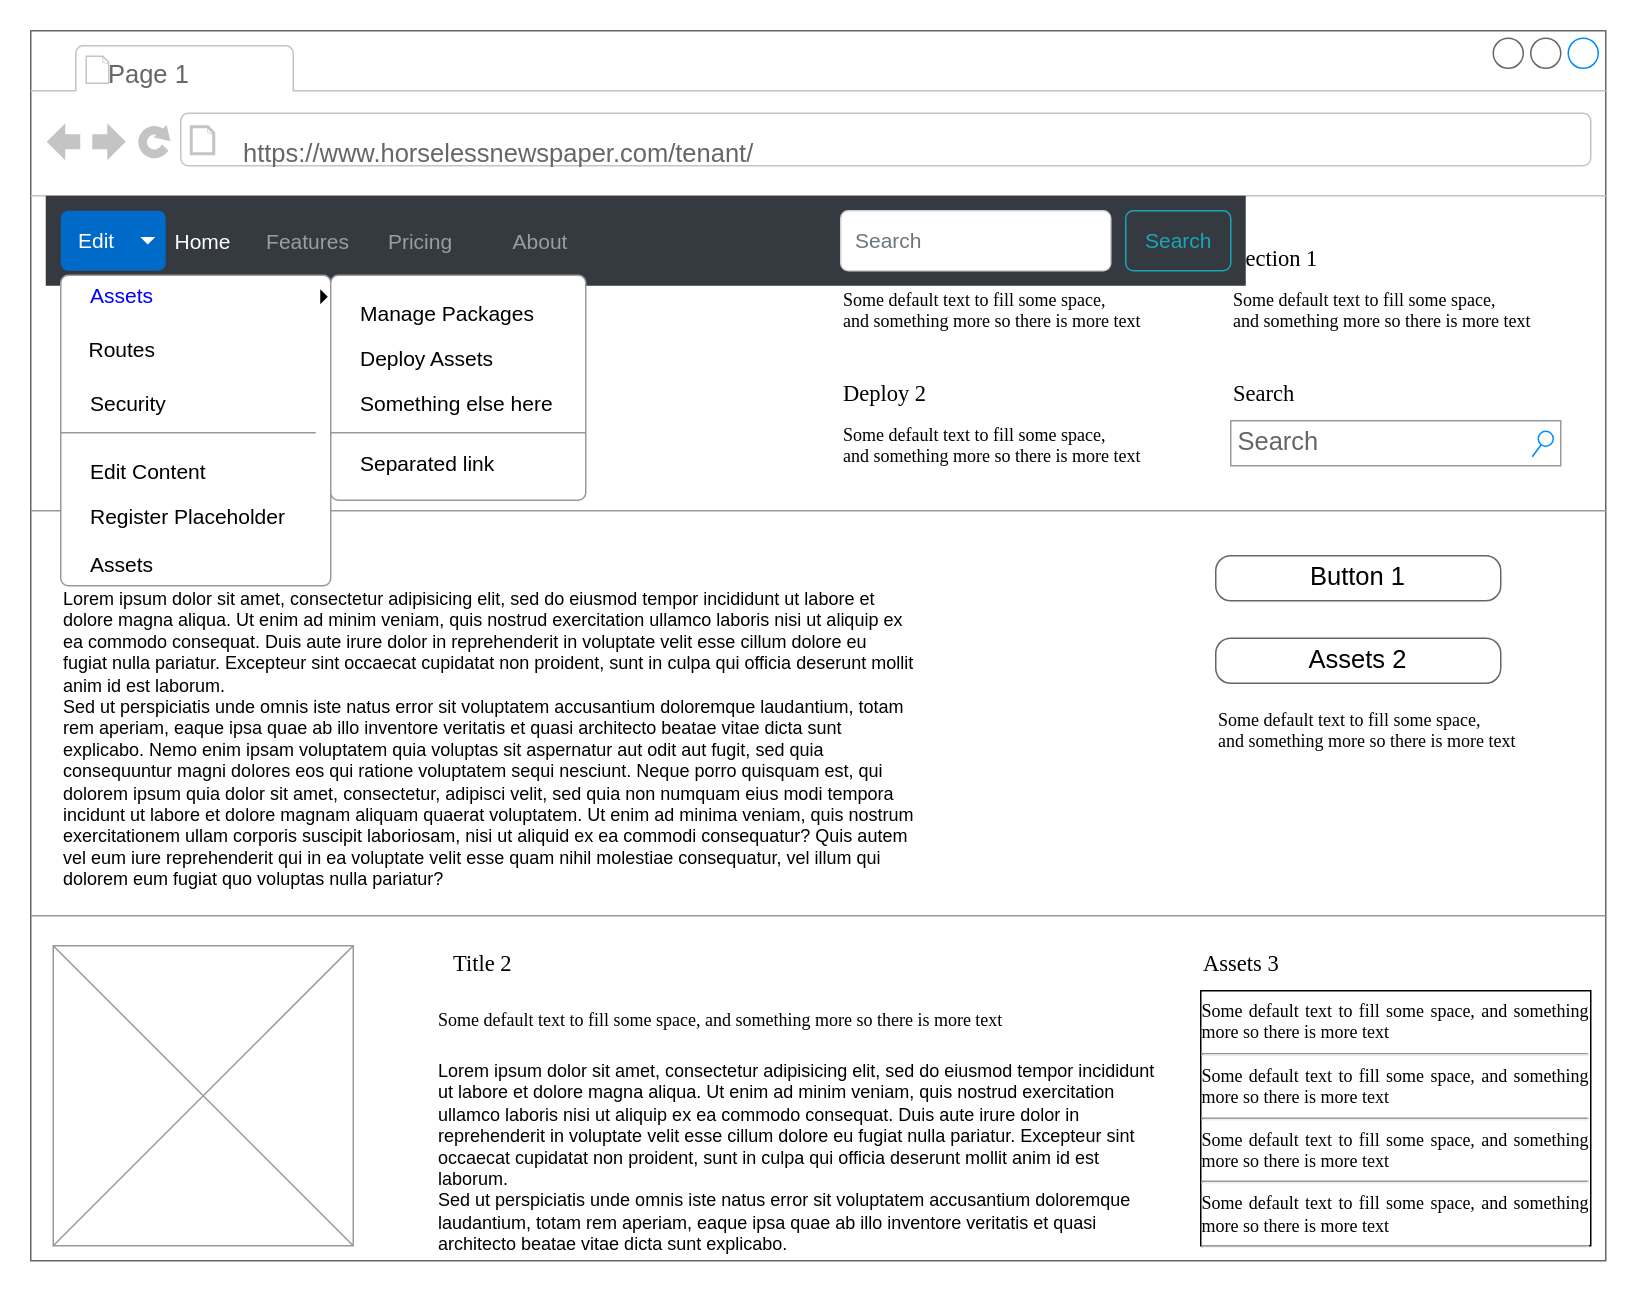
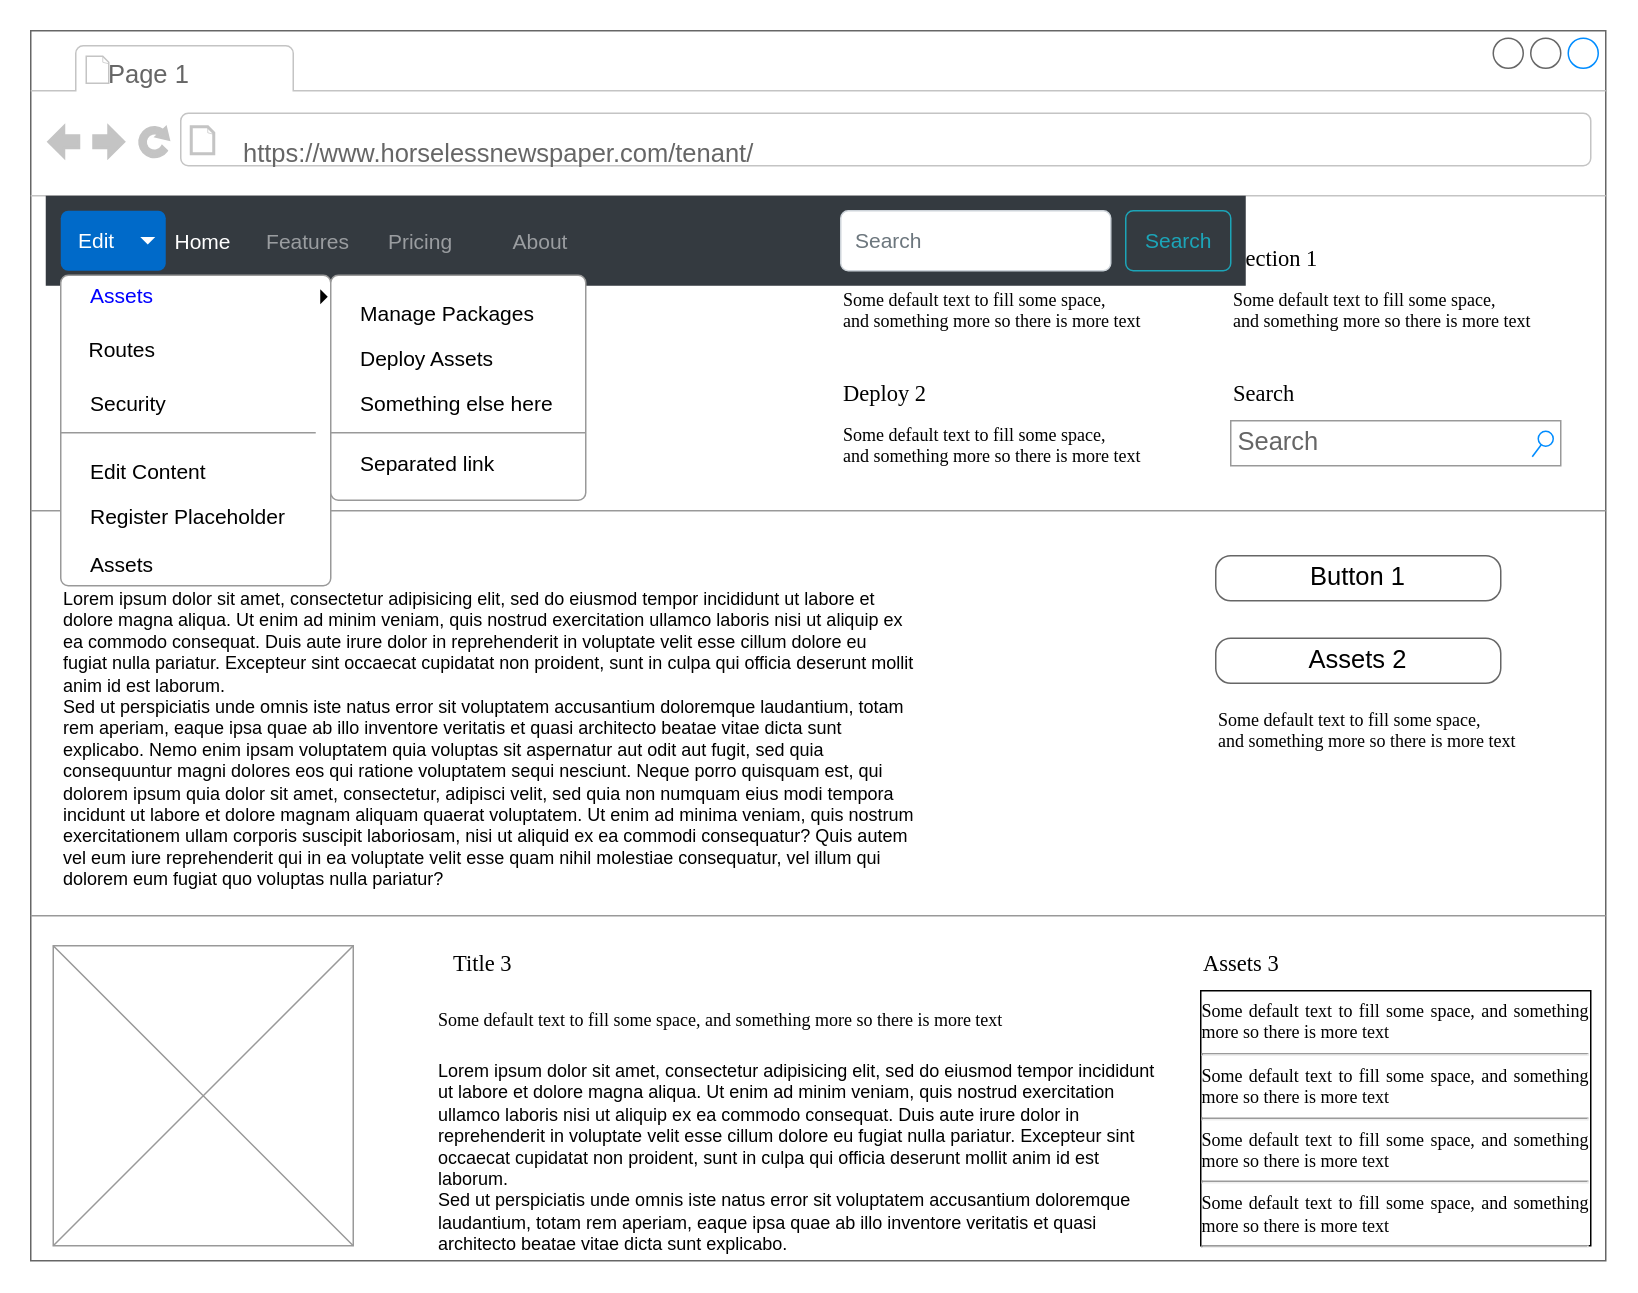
node "Title 2": label "Title 2" -> "Title 3"
